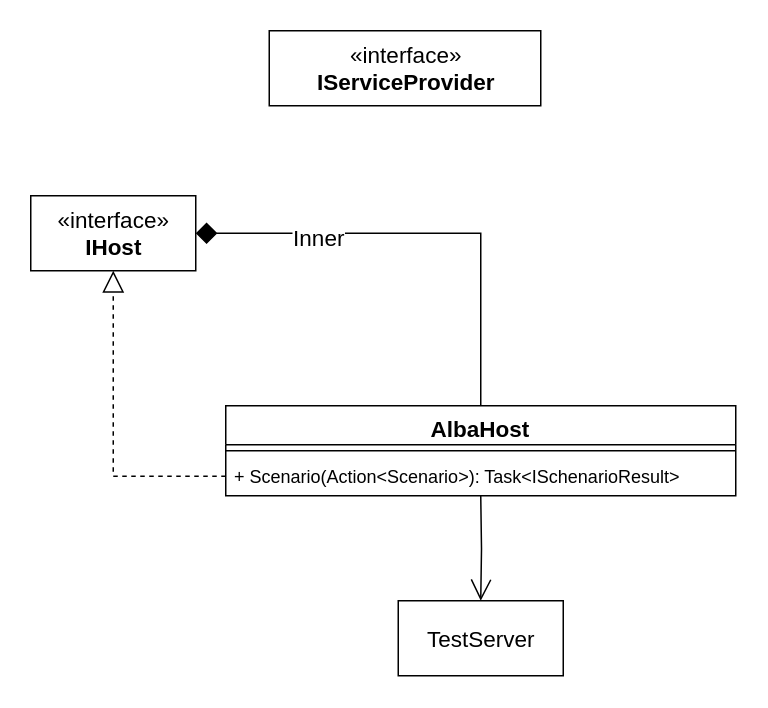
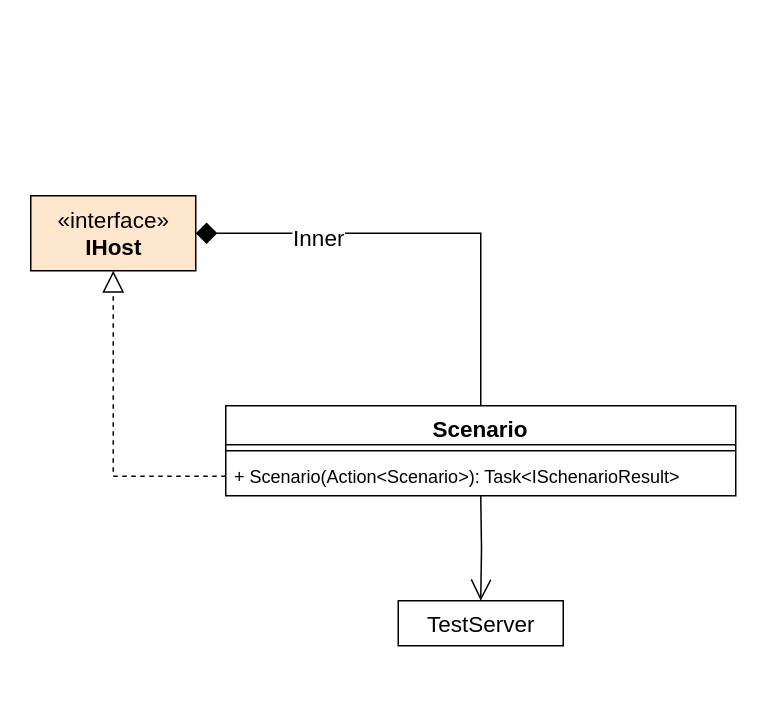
node "«interface» IServiceProvider": removed
node "«interface» IHost": fillcolor #ffffff -> #ffe6cc
node "AlbaHost": label "AlbaHost" -> "Scenario"
node "TestServer": size 165x75 -> 165x45
